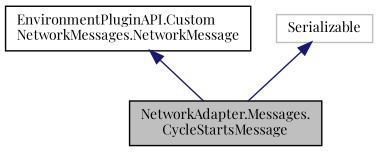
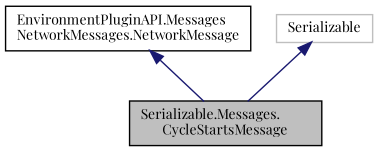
node "EnvironmentPluginAPI.Custom NetworkMessages.NetworkMessage": label "EnvironmentPluginAPI.Custom NetworkMessages.NetworkMessage" -> "EnvironmentPluginAPI.Messages NetworkMessages.NetworkMessage"
node "NetworkAdapter.Messages. CycleStartsMessage": label "NetworkAdapter.Messages. CycleStartsMessage" -> "Serializable.Messages. CycleStartsMessage"
